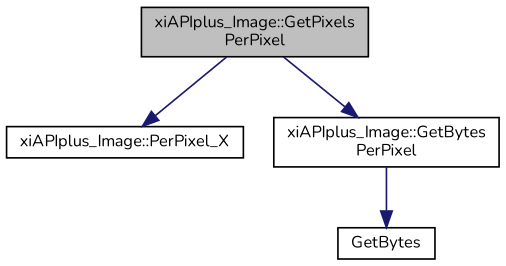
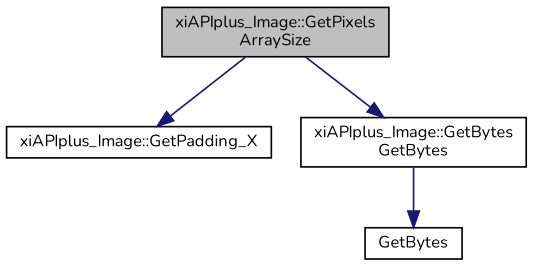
node "xiAPIplus_Image::GetPixels PerPixel": label "xiAPIplus_Image::GetPixels PerPixel" -> "xiAPIplus_Image::GetPixels ArraySize"
node "xiAPIplus_Image::PerPixel_X": label "xiAPIplus_Image::PerPixel_X" -> "xiAPIplus_Image::GetPadding_X"
node "xiAPIplus_Image::GetBytes PerPixel": label "xiAPIplus_Image::GetBytes PerPixel" -> "xiAPIplus_Image::GetBytes GetBytes"
